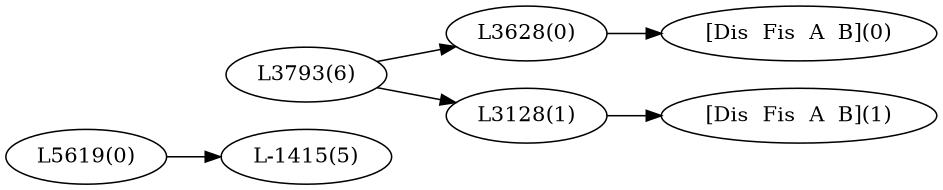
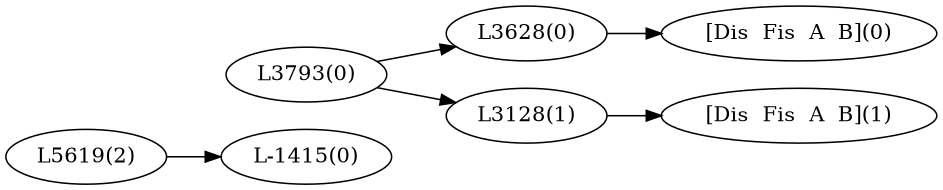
node "L3793(6)": label "L3793(6)" -> "L3793(0)"
node "L5619(0)": label "L5619(0)" -> "L5619(2)"
node "L-1415(5)": label "L-1415(5)" -> "L-1415(0)"
